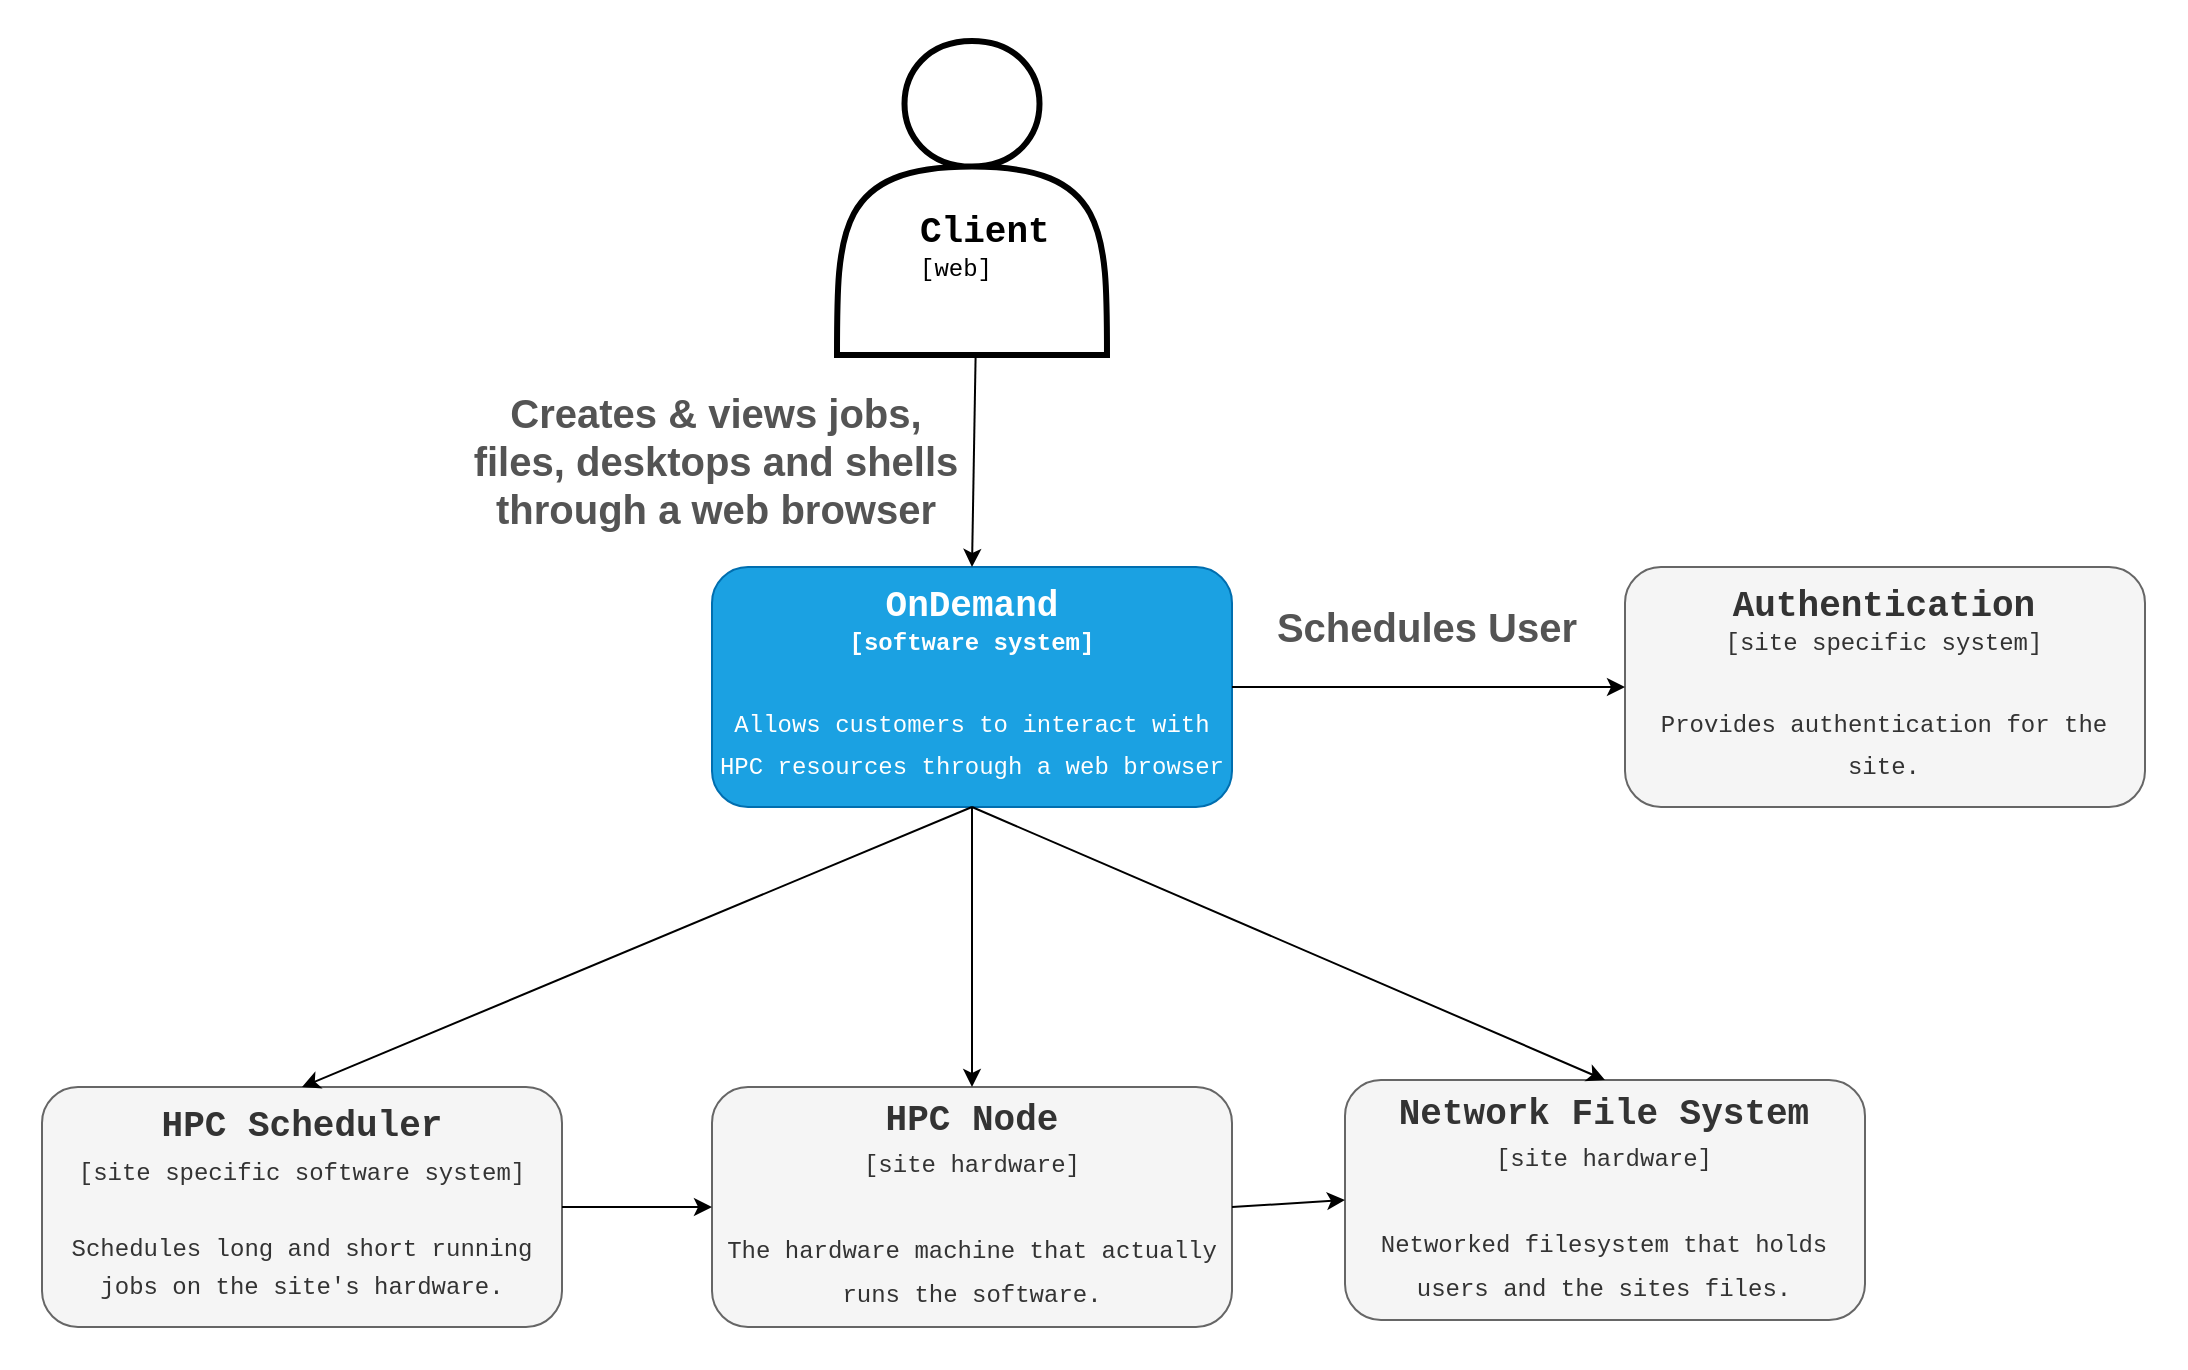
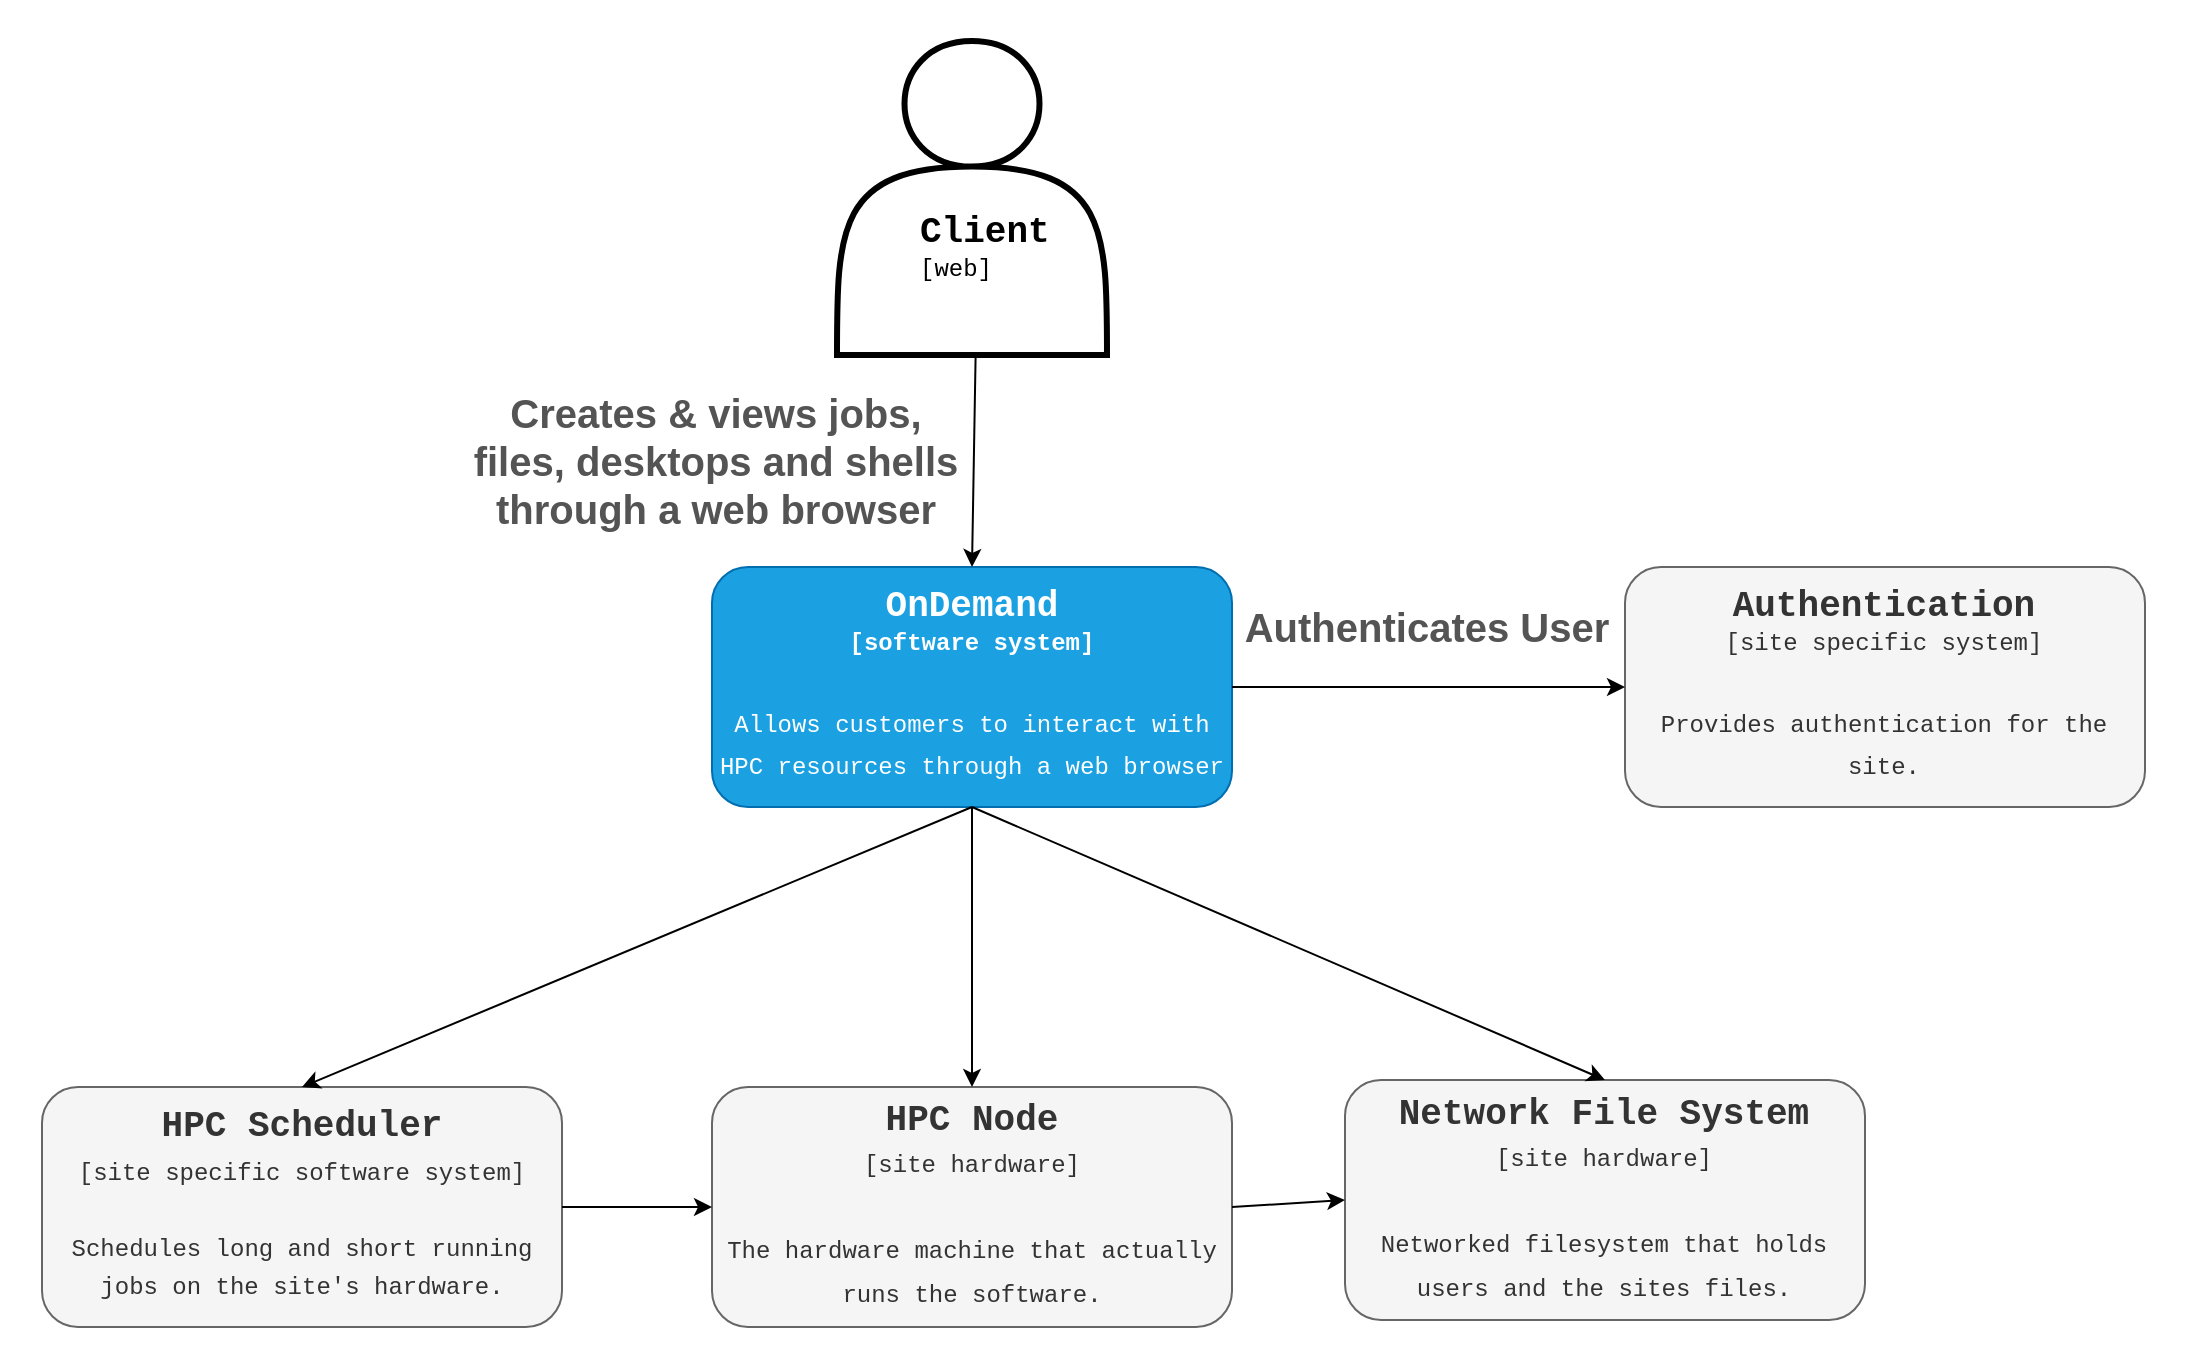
node "Schedules User": label "Schedules User" -> "Authenticates User"
